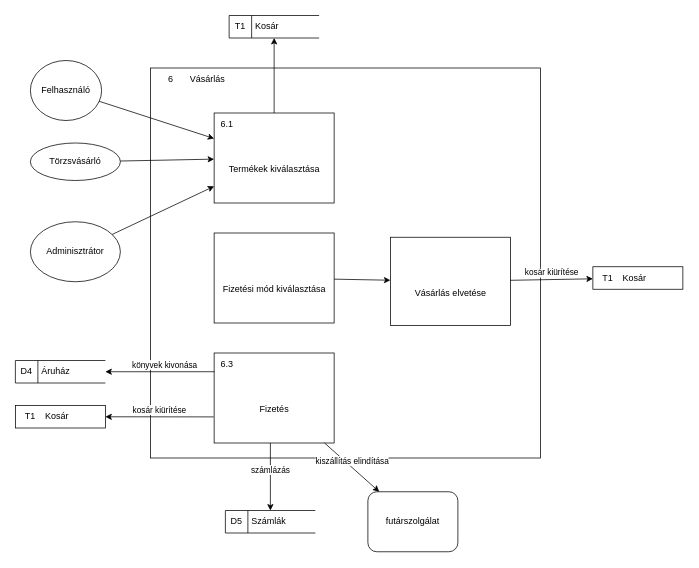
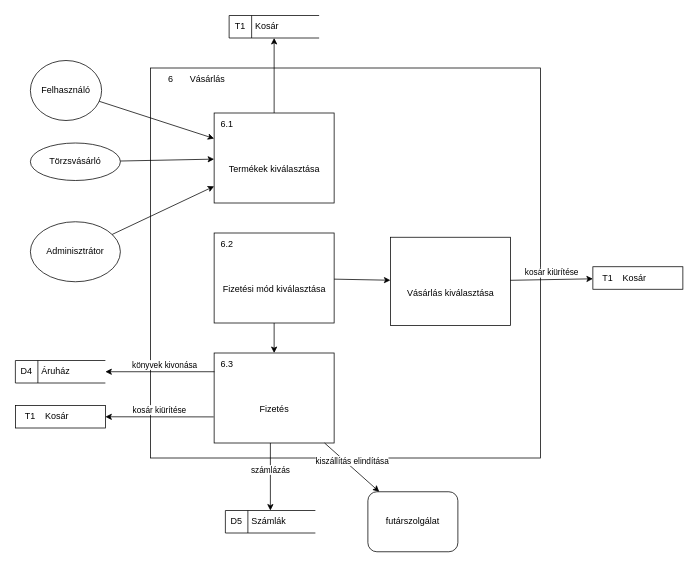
node "6.2": added
node "Vásárlás elvetése": label "Vásárlás elvetése" -> "Vásárlás kiválasztása"
edge "Fizetési mód kiválasztása" -> "Fizetés": added
